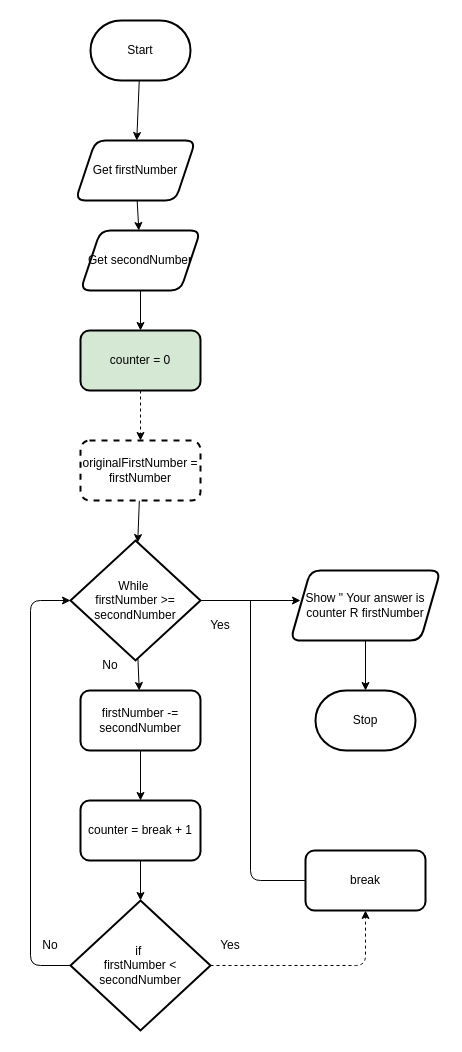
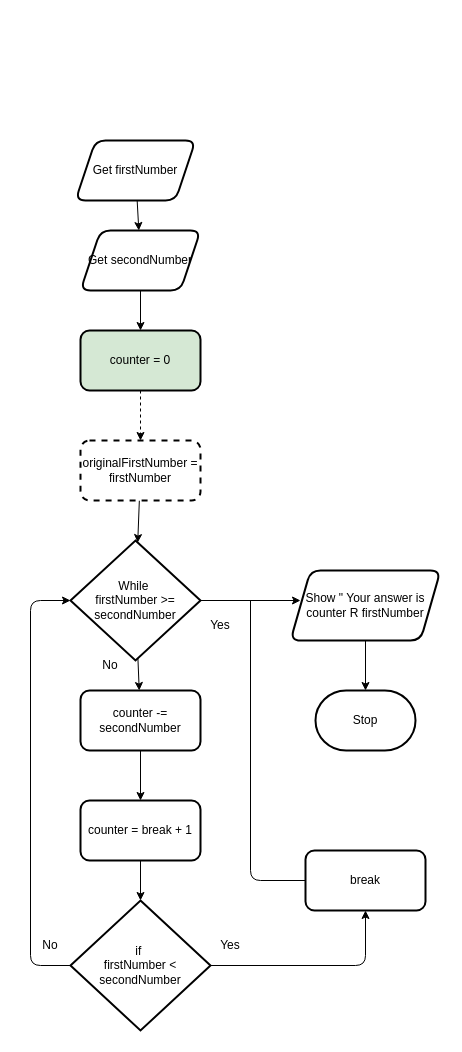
node "Start": removed
edge "Start" -> "Get firstNumber": removed
node "firstNumber -= secondNumber": label "firstNumber -= secondNumber" -> "counter -= secondNumber"
edge "if firstNumber < secondNumber" -> "break": style dashed -> solid
